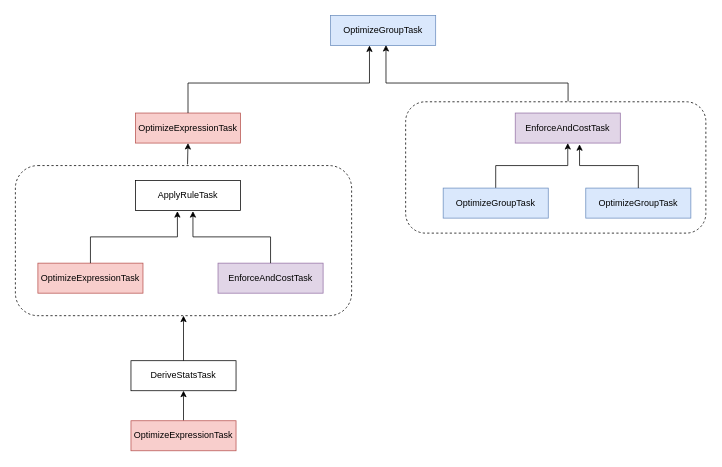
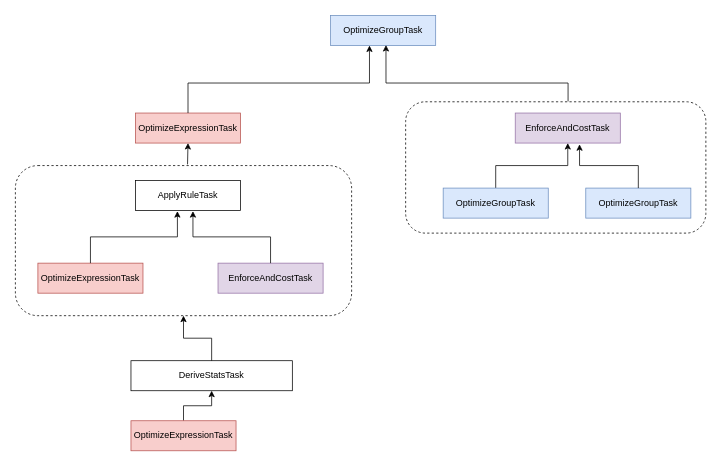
node "DeriveStatsTask": size 105x30 -> 161x30
